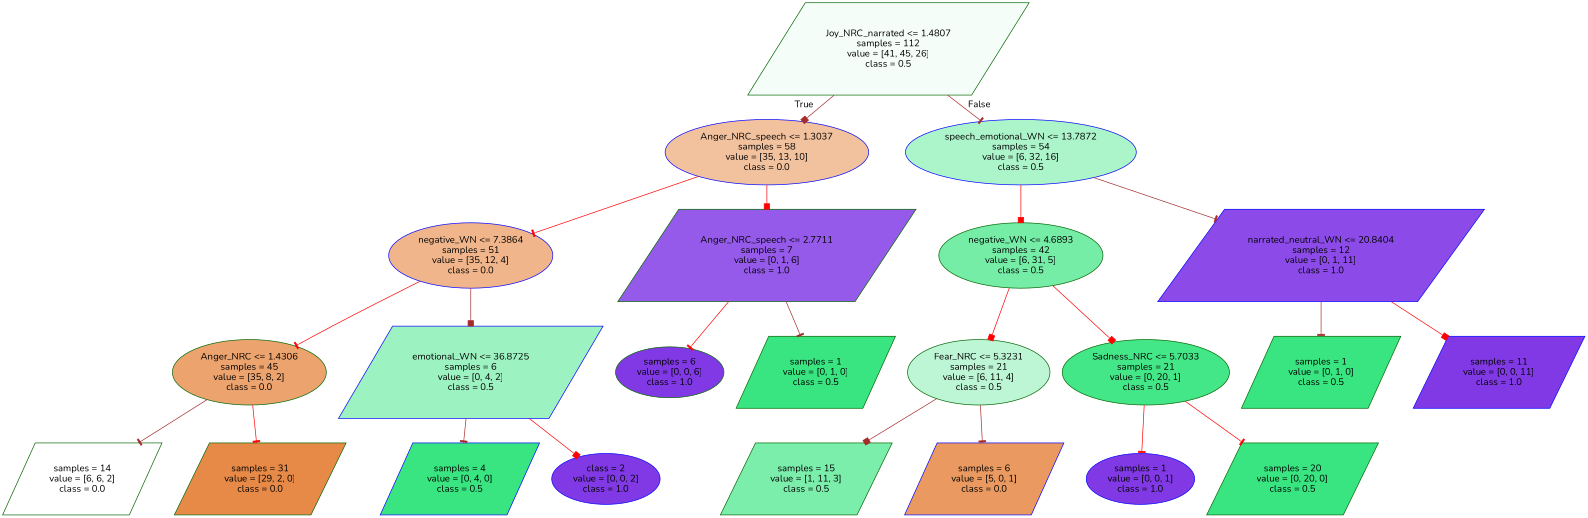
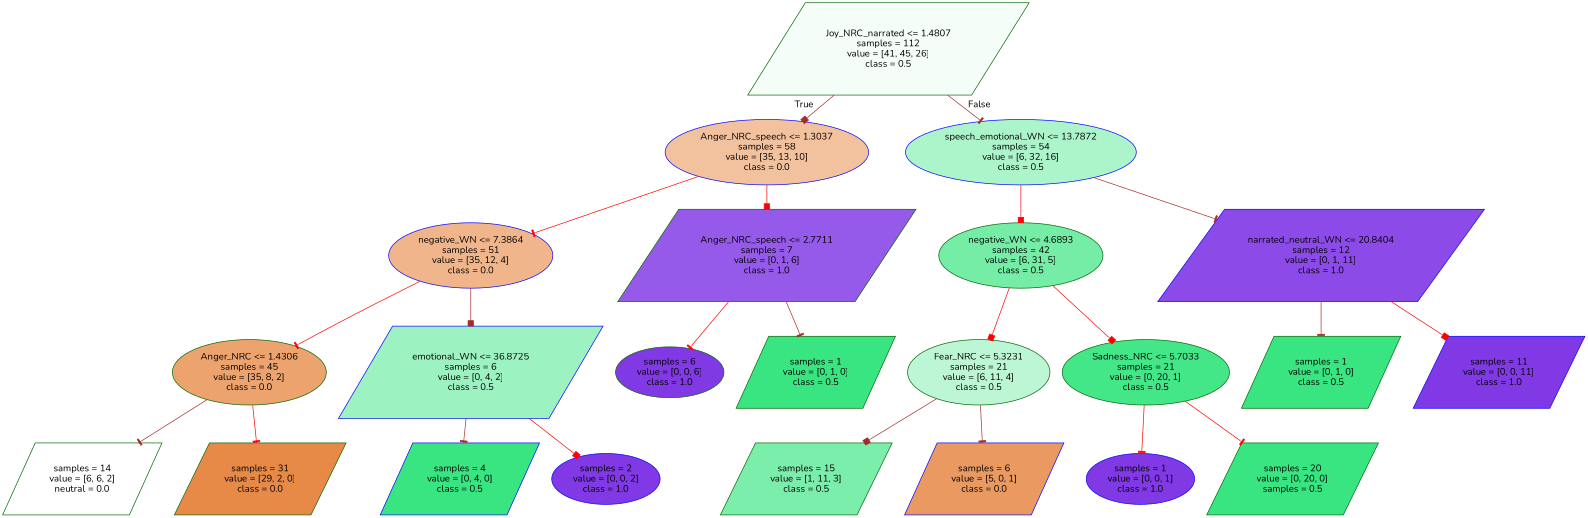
node "samples = 14 value = [6, 6, 2] class = 0.0": label "samples = 14 value = [6, 6, 2] class = 0.0" -> "samples = 14 value = [6, 6, 2] neutral = 0.0"
node "class = 2 value = [0, 0, 2] class = 1.0": label "class = 2 value = [0, 0, 2] class = 1.0" -> "samples = 2 value = [0, 0, 2] class = 1.0"
node "samples = 20 value = [0, 20, 0] class = 0.5": label "samples = 20 value = [0, 20, 0] class = 0.5" -> "samples = 20 value = [0, 20, 0] samples = 0.5"
